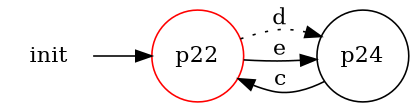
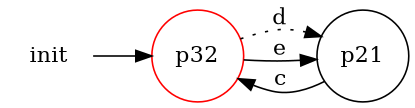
node "p22": label "p22" -> "p32"
node "p24": label "p24" -> "p21"
